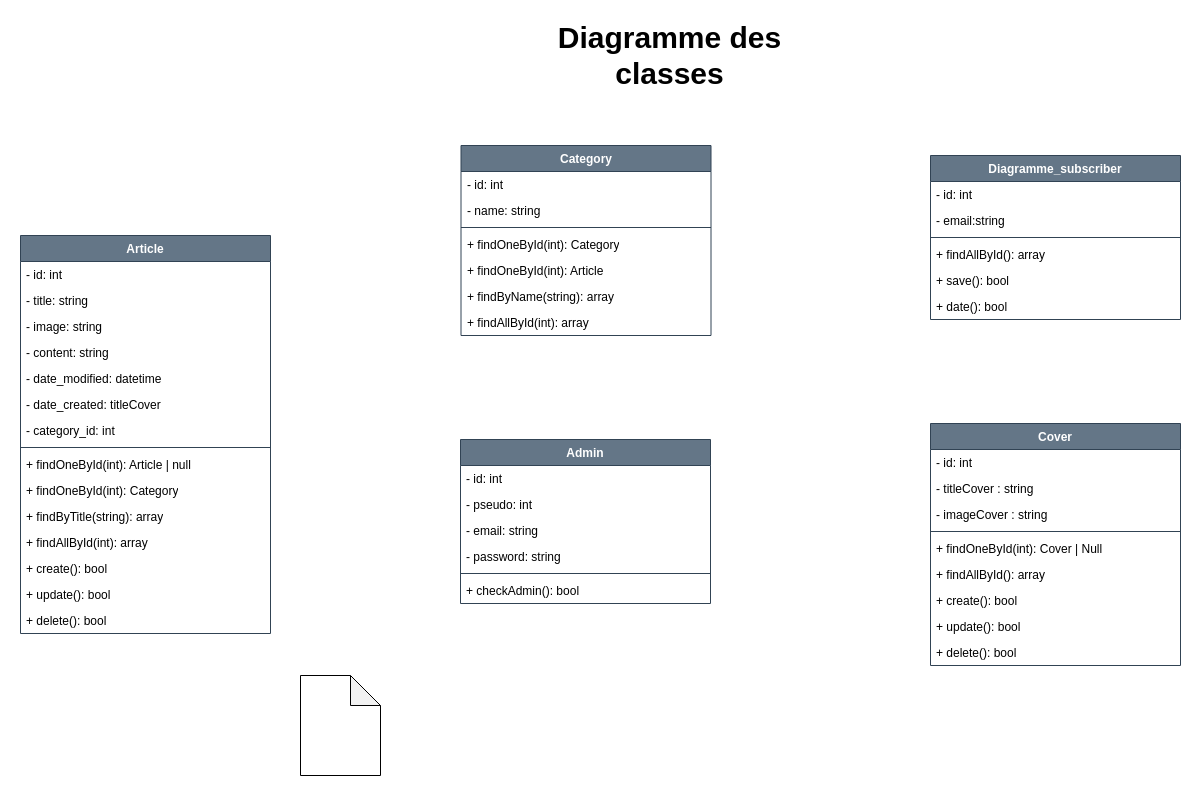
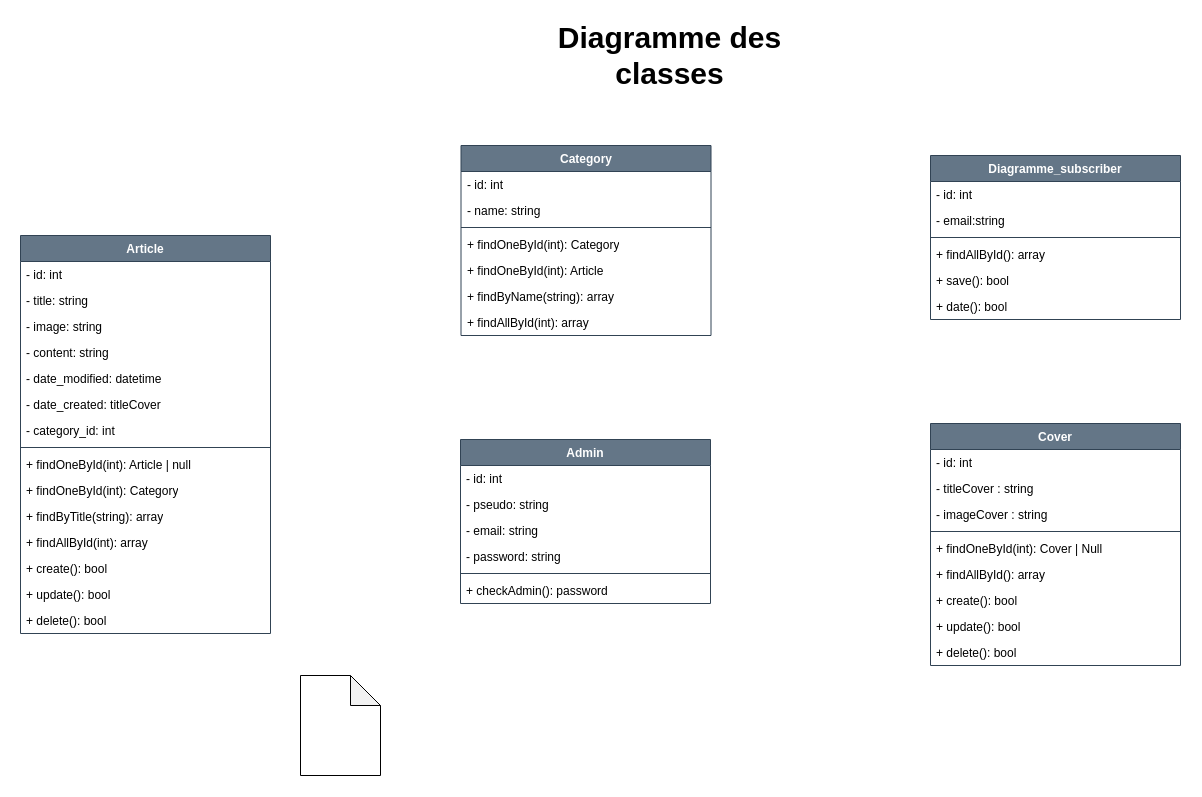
node "- pseudo: int": label "- pseudo: int" -> "- pseudo: string"
node "+ checkAdmin(): bool": label "+ checkAdmin(): bool" -> "+ checkAdmin(): password"
